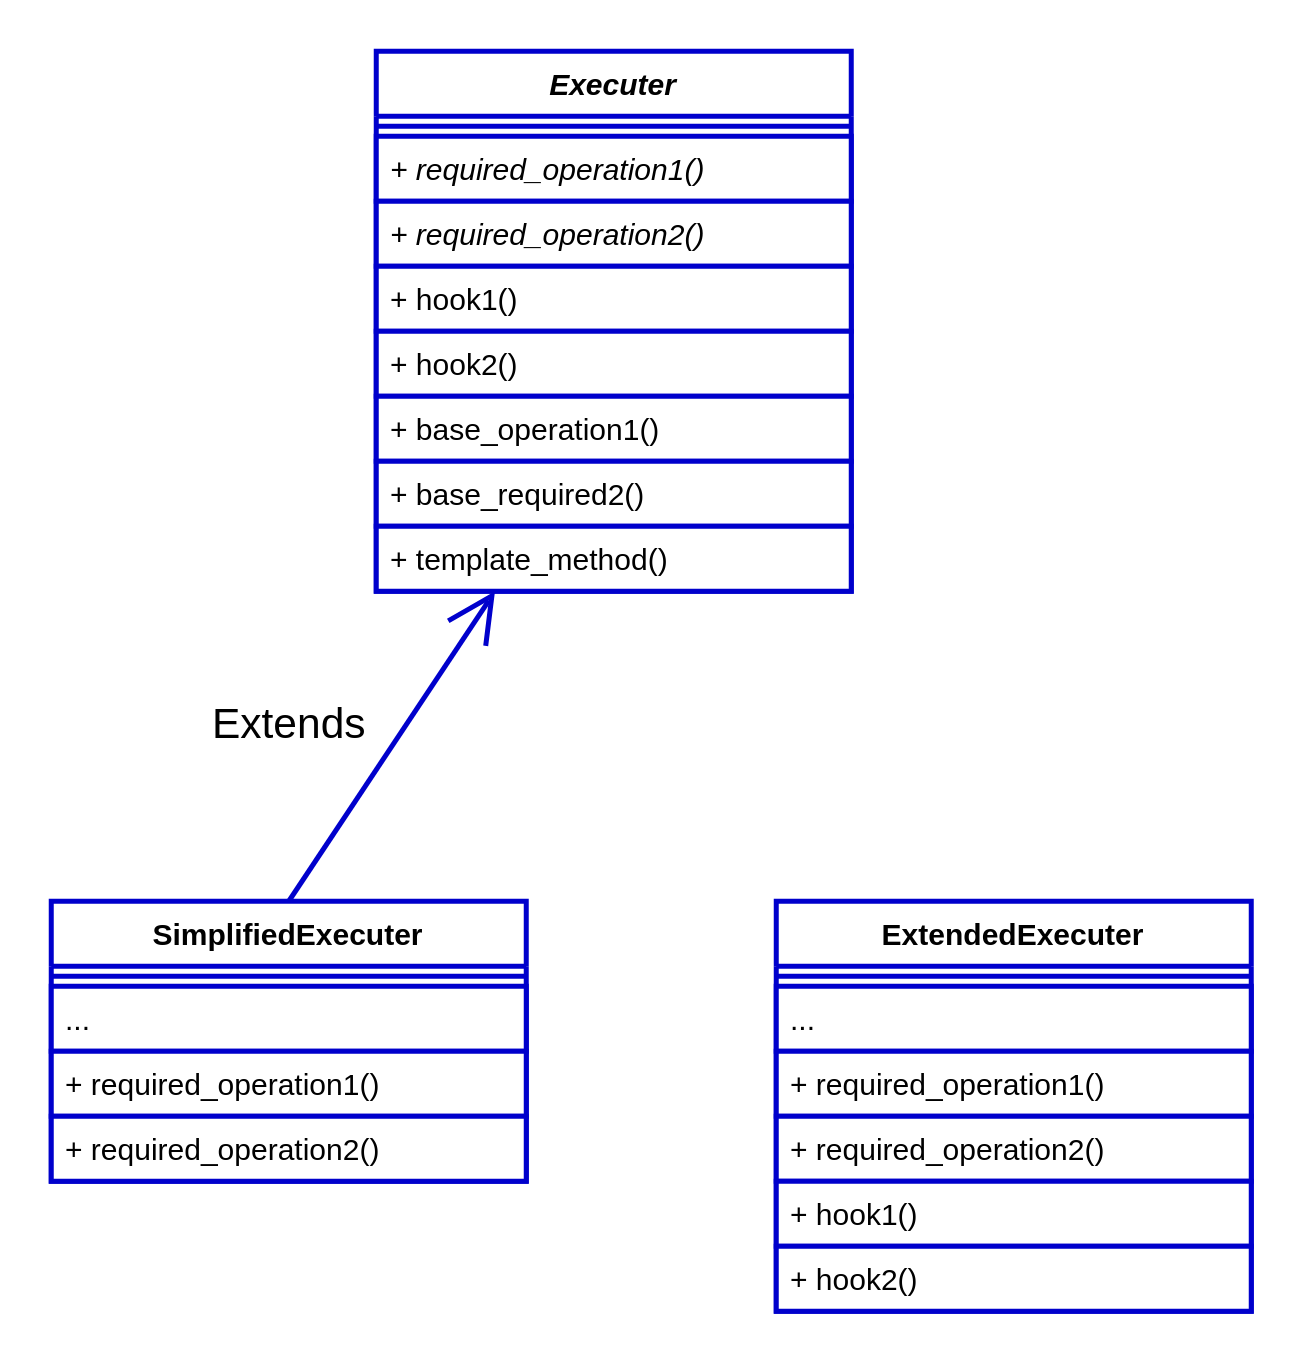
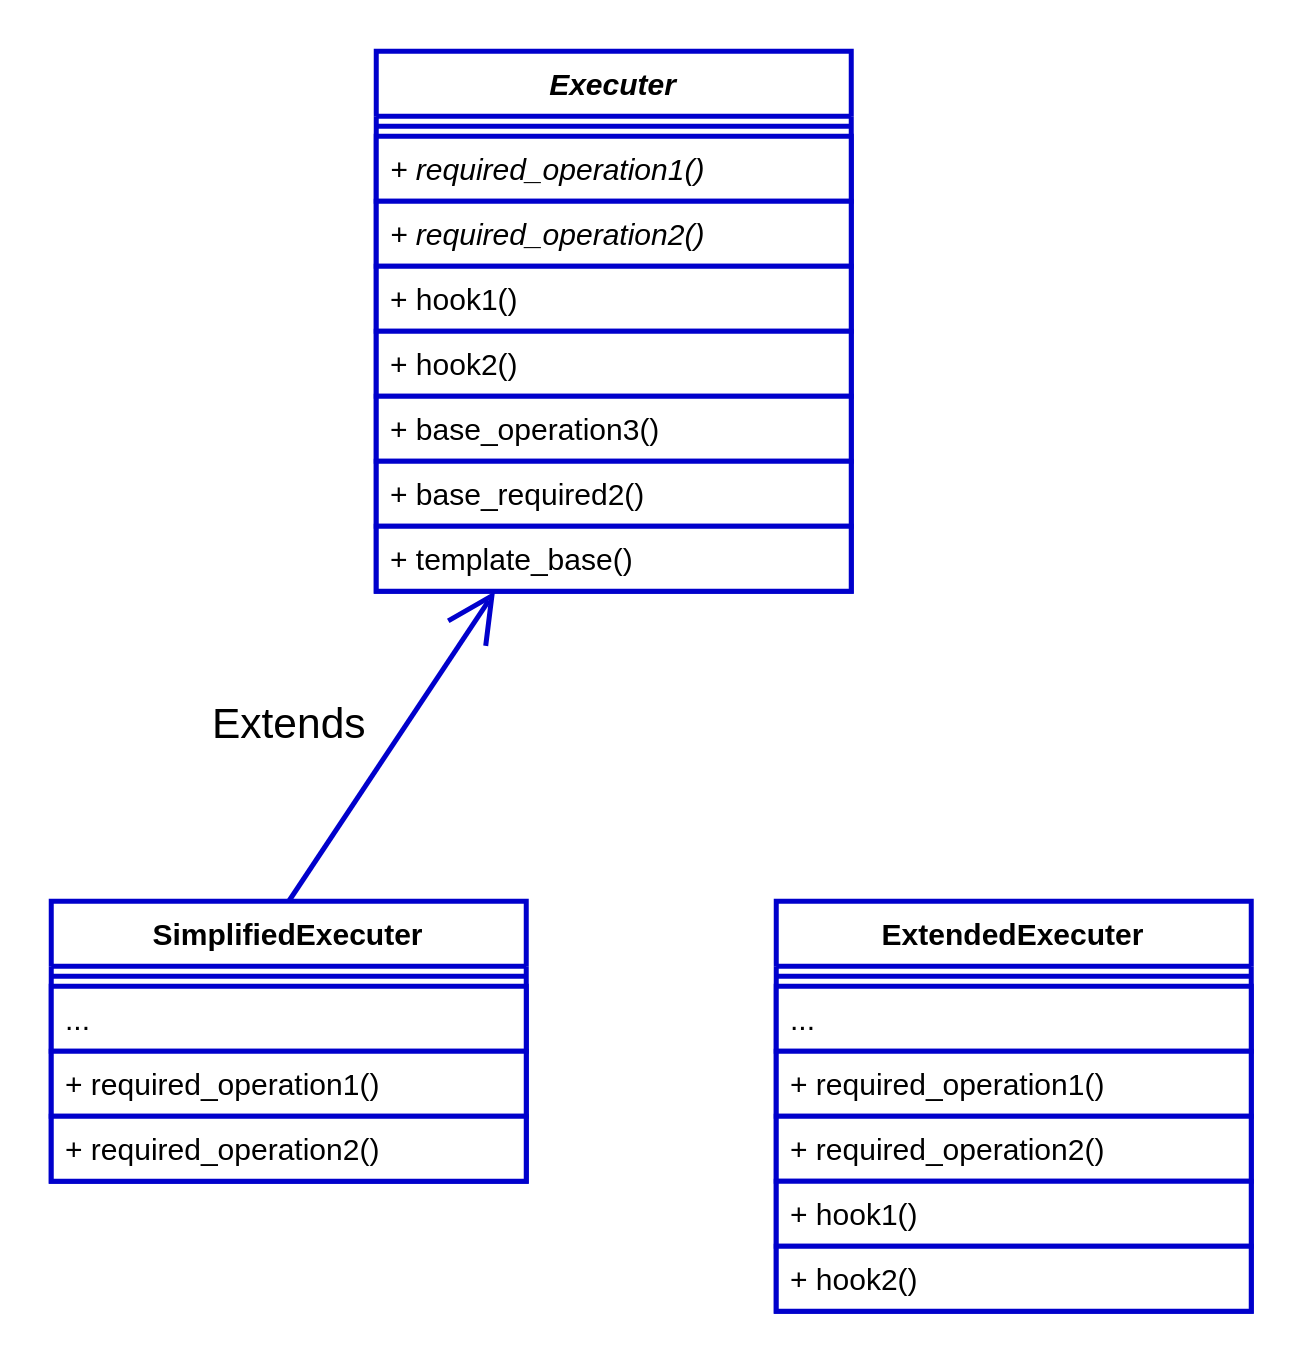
node "+ base_operation1()": label "+ base_operation1()" -> "+ base_operation3()"
node "+ template_method()": label "+ template_method()" -> "+ template_base()"
